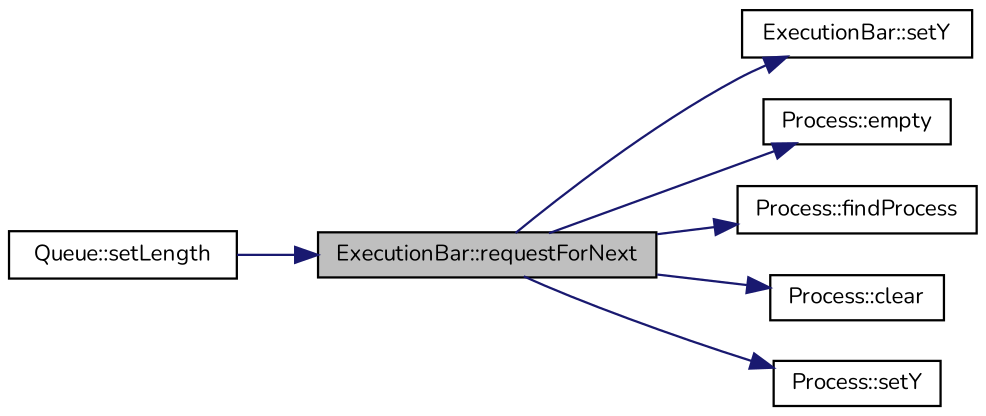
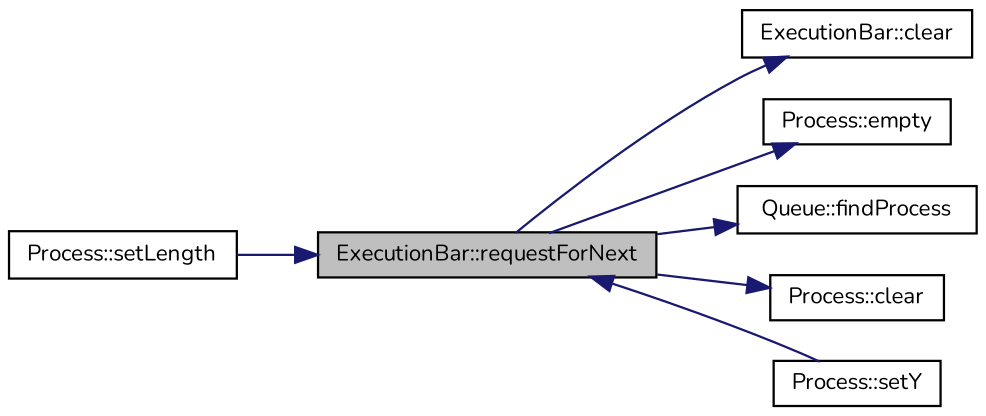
node "ExecutionBar::setY": label "ExecutionBar::setY" -> "ExecutionBar::clear"
node "Process::findProcess": label "Process::findProcess" -> "Queue::findProcess"
node "Queue::setLength": label "Queue::setLength" -> "Process::setLength"
edge "ExecutionBar::requestForNext" -> "Process::setY": reversed
